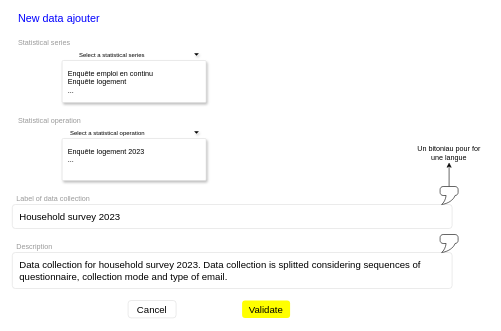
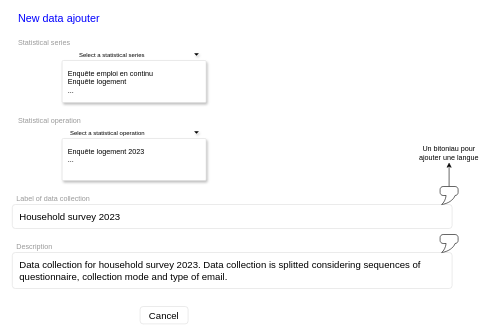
node "Un bitoniau pour for une langue": label "Un bitoniau pour for une langue" -> "Un bitoniau pour ajouter une langue"
node "Cancel": moved (152, 309) -> (164, 315)
node "Validate": removed
